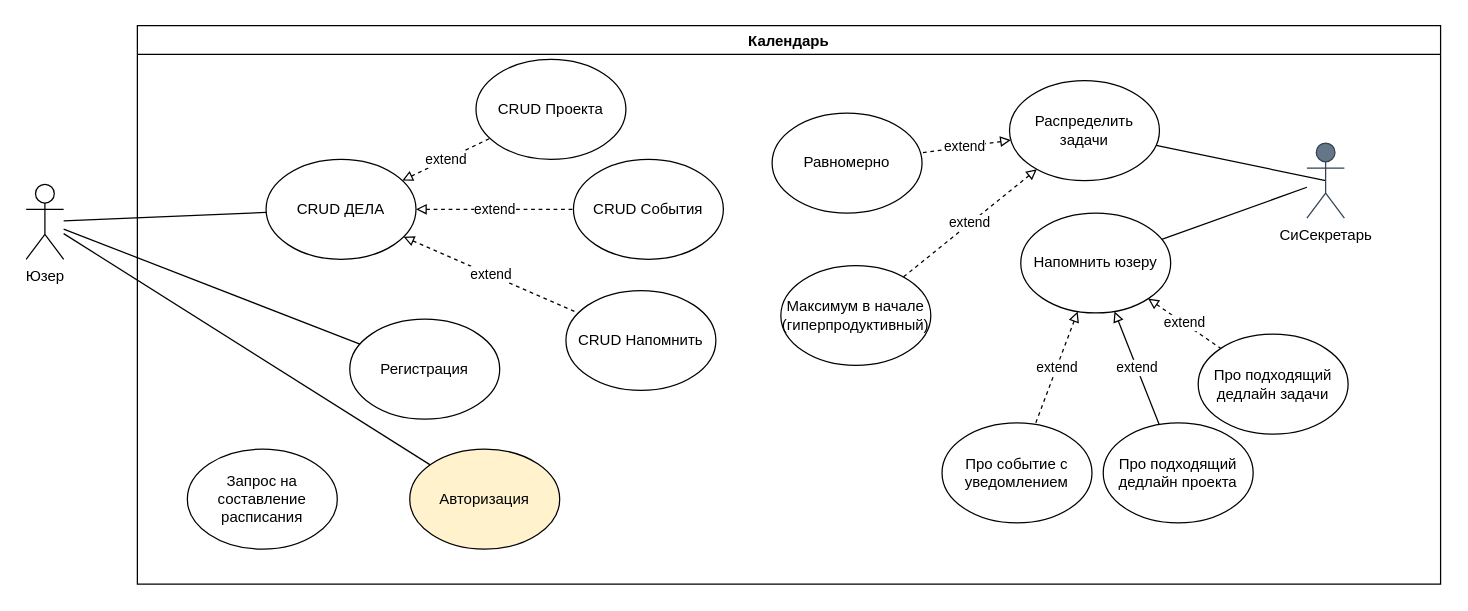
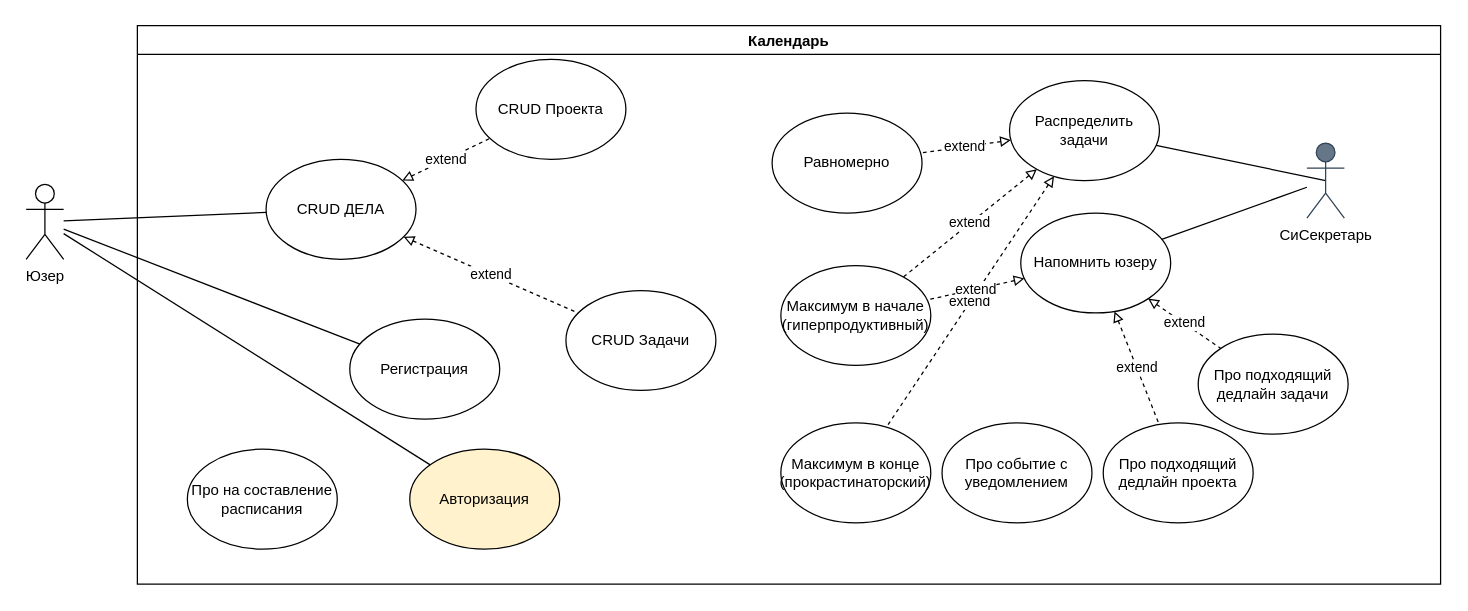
edge "CRUD События" -> "CRUD ДЕЛА": removed, label "extend"
node "CRUD События": removed
edge "Максимум в конце (прокрастинаторский)" -> "Распределить задачи": added, label "extend"
node "CRUD Напомнить": label "CRUD Напомнить" -> "CRUD Задачи"
edge "Про событие с уведомлением" -> "Напомнить юзеру": now "Максимум в начале (гиперпродуктивный)" -> "Напомнить юзеру"
edge "Про подходящий дедлайн проекта" -> "Напомнить юзеру": style solid -> dashed
node "Максимум в конце (прокрастинаторский)": added
node "Запрос на составление расписания": label "Запрос на составление расписания" -> "Про на составление расписания"
